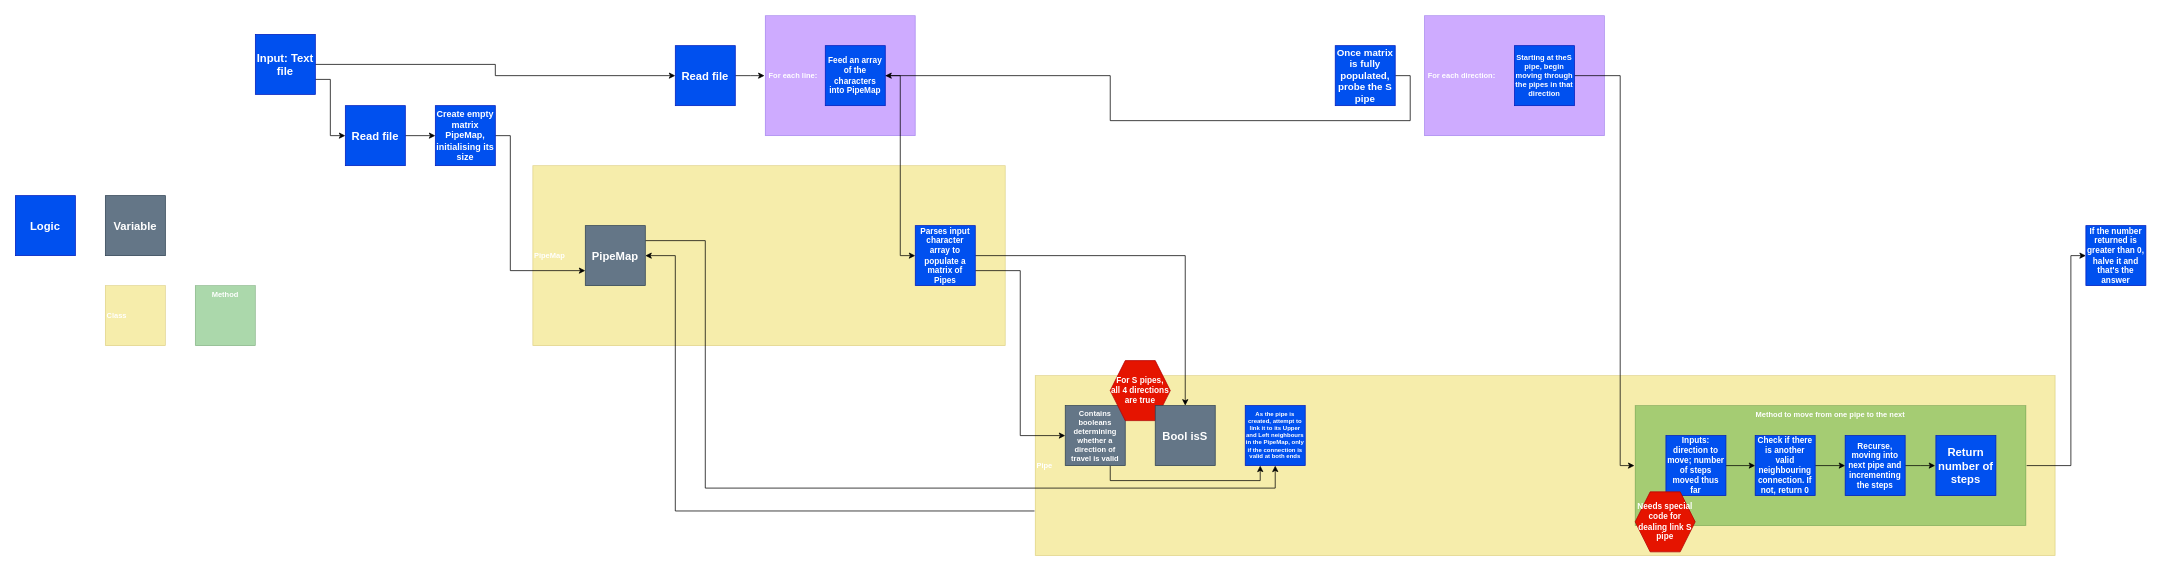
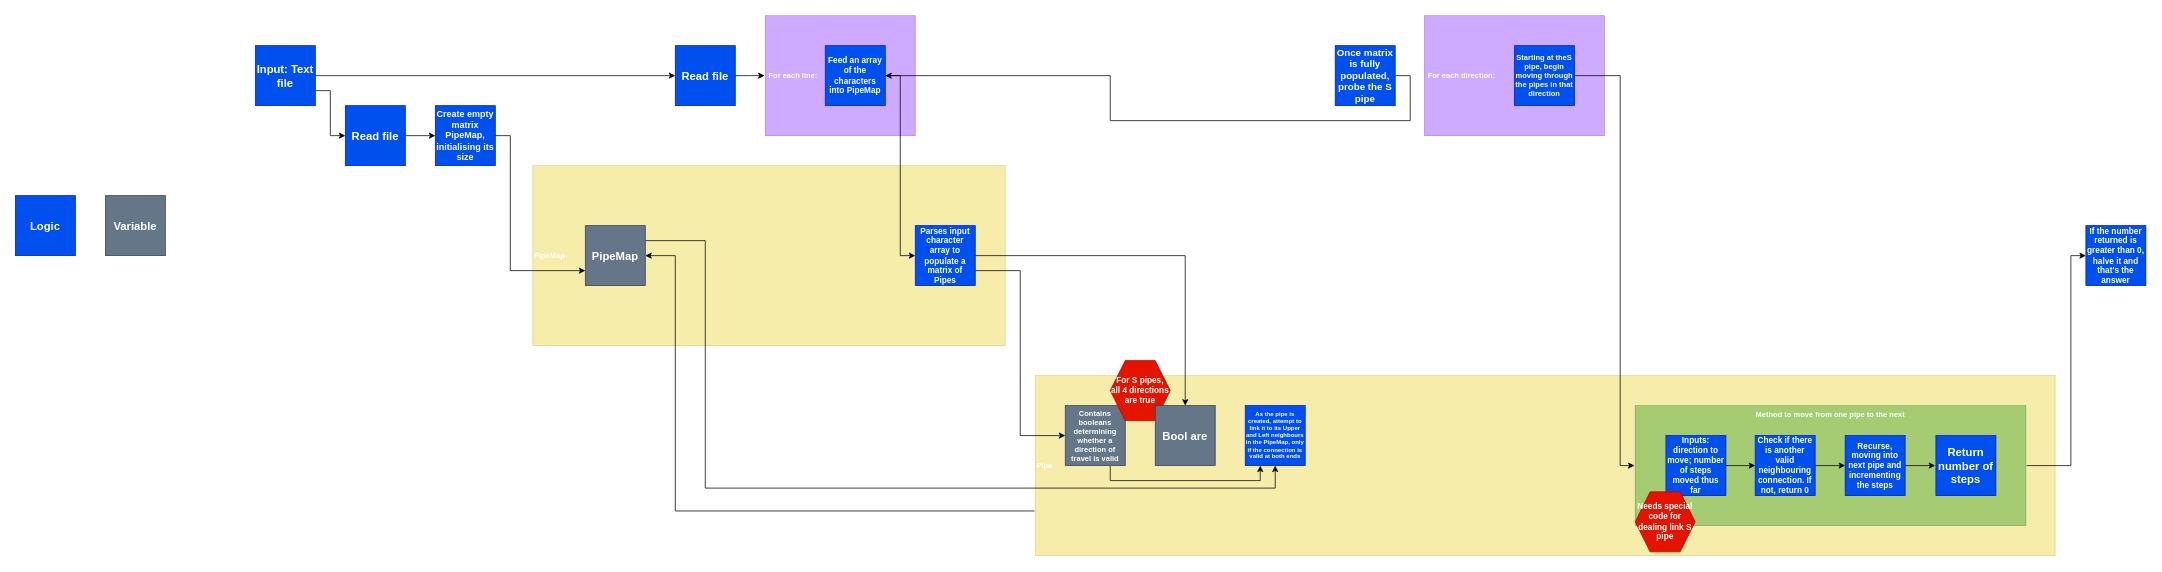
node "Input: Text file": moved (285, 64) -> (285, 75)
node "Class": removed
node "Method": removed
node "Bool isS": label "Bool isS" -> "Bool are"
